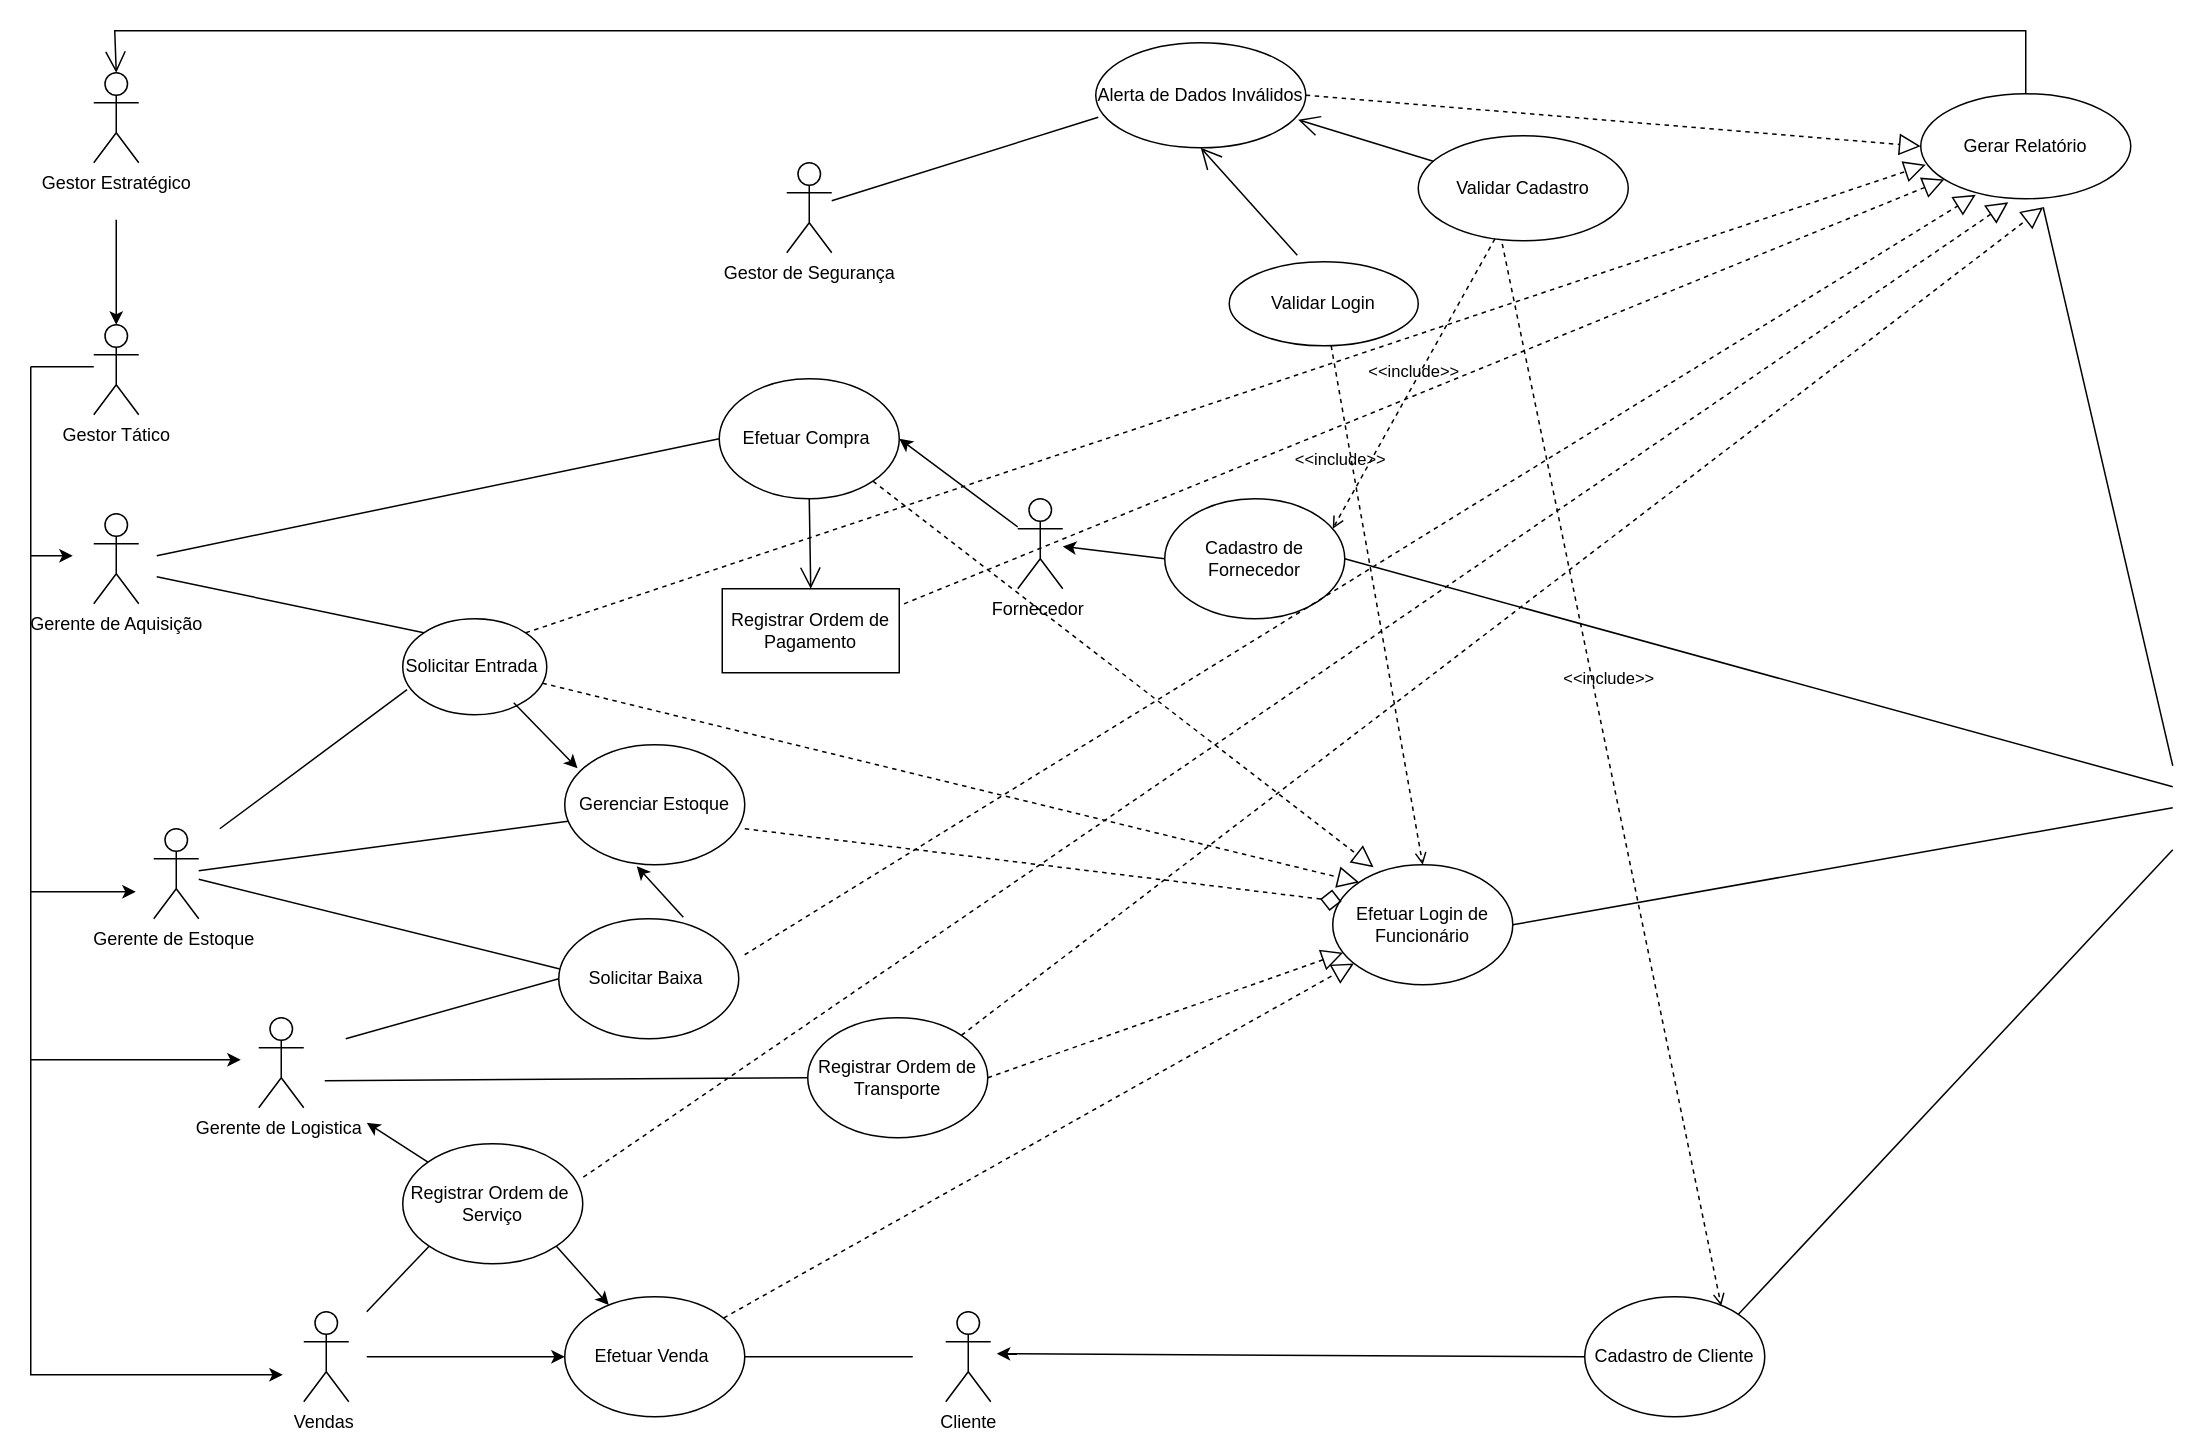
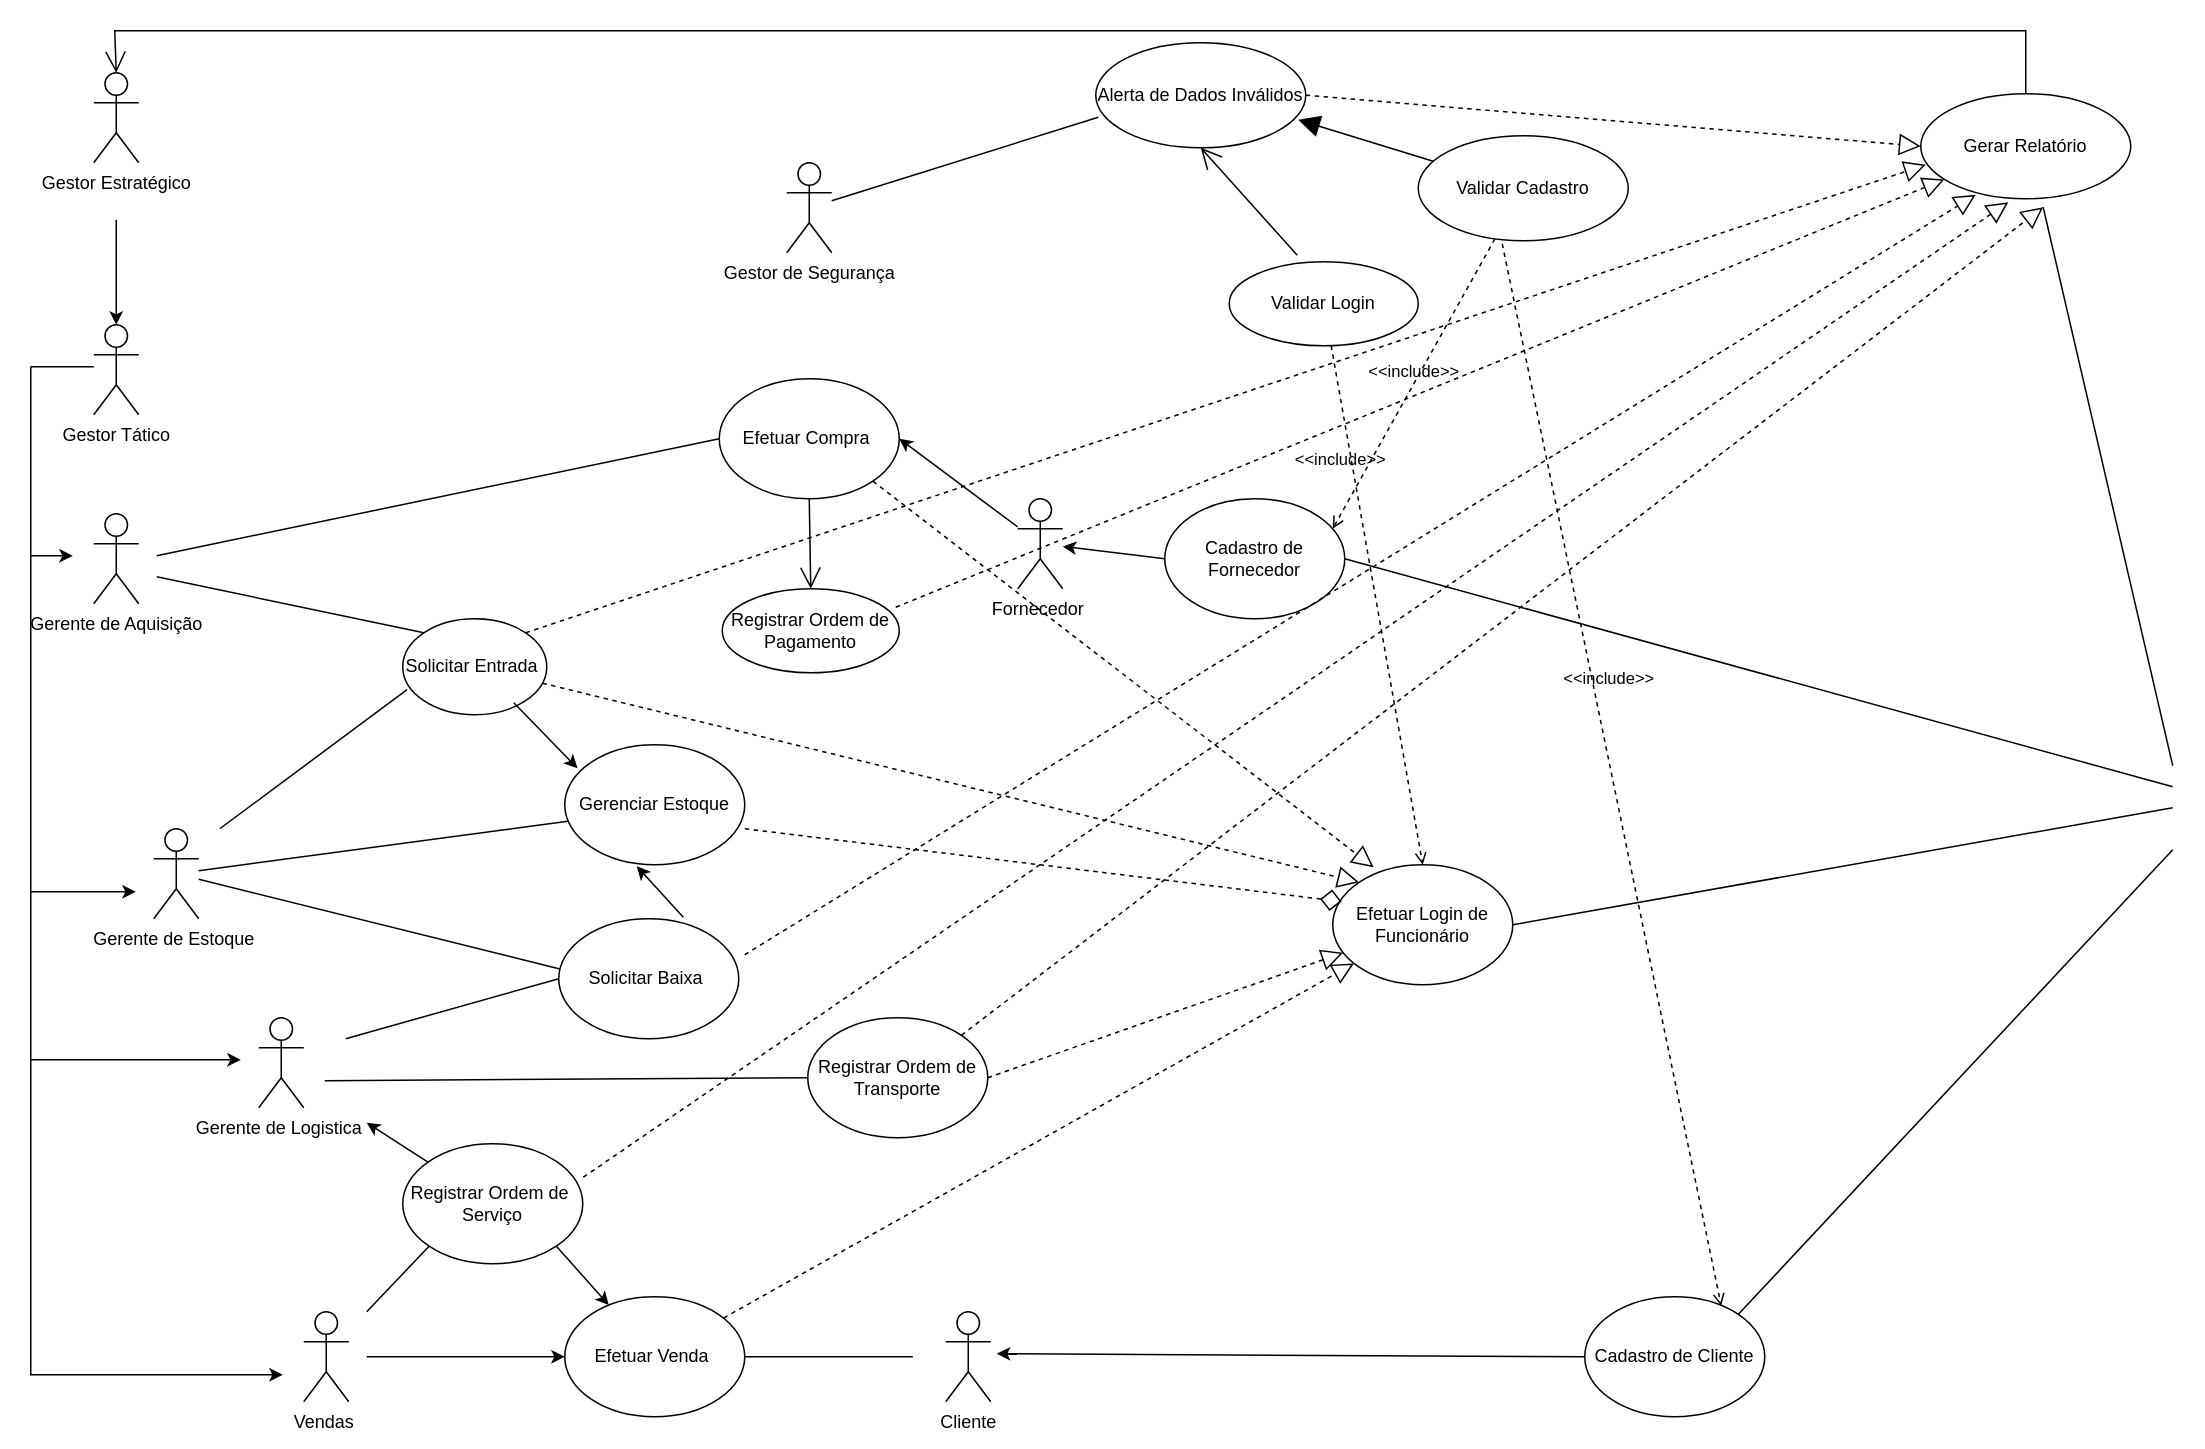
edge "Validar Cadastro" -> "Alerta de Dados Inválidos": arrowhead open -> block
node "Registrar Ordem de Pagamento": shape rectangle -> ellipse
